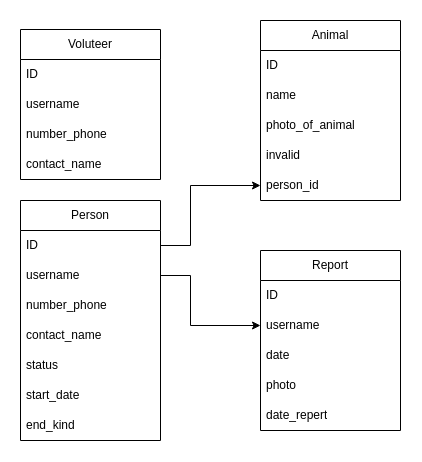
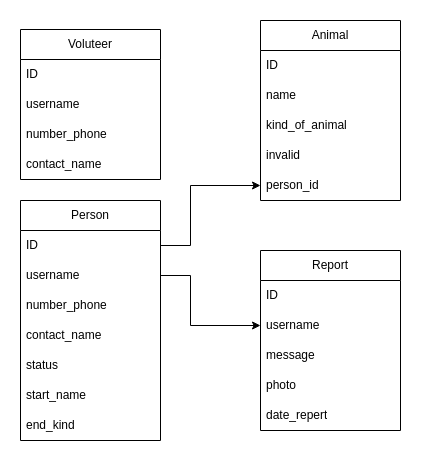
node "photo_of_animal": label "photo_of_animal" -> "kind_of_animal"
node "date": label "date" -> "message"
node "start_date": label "start_date" -> "start_name"
